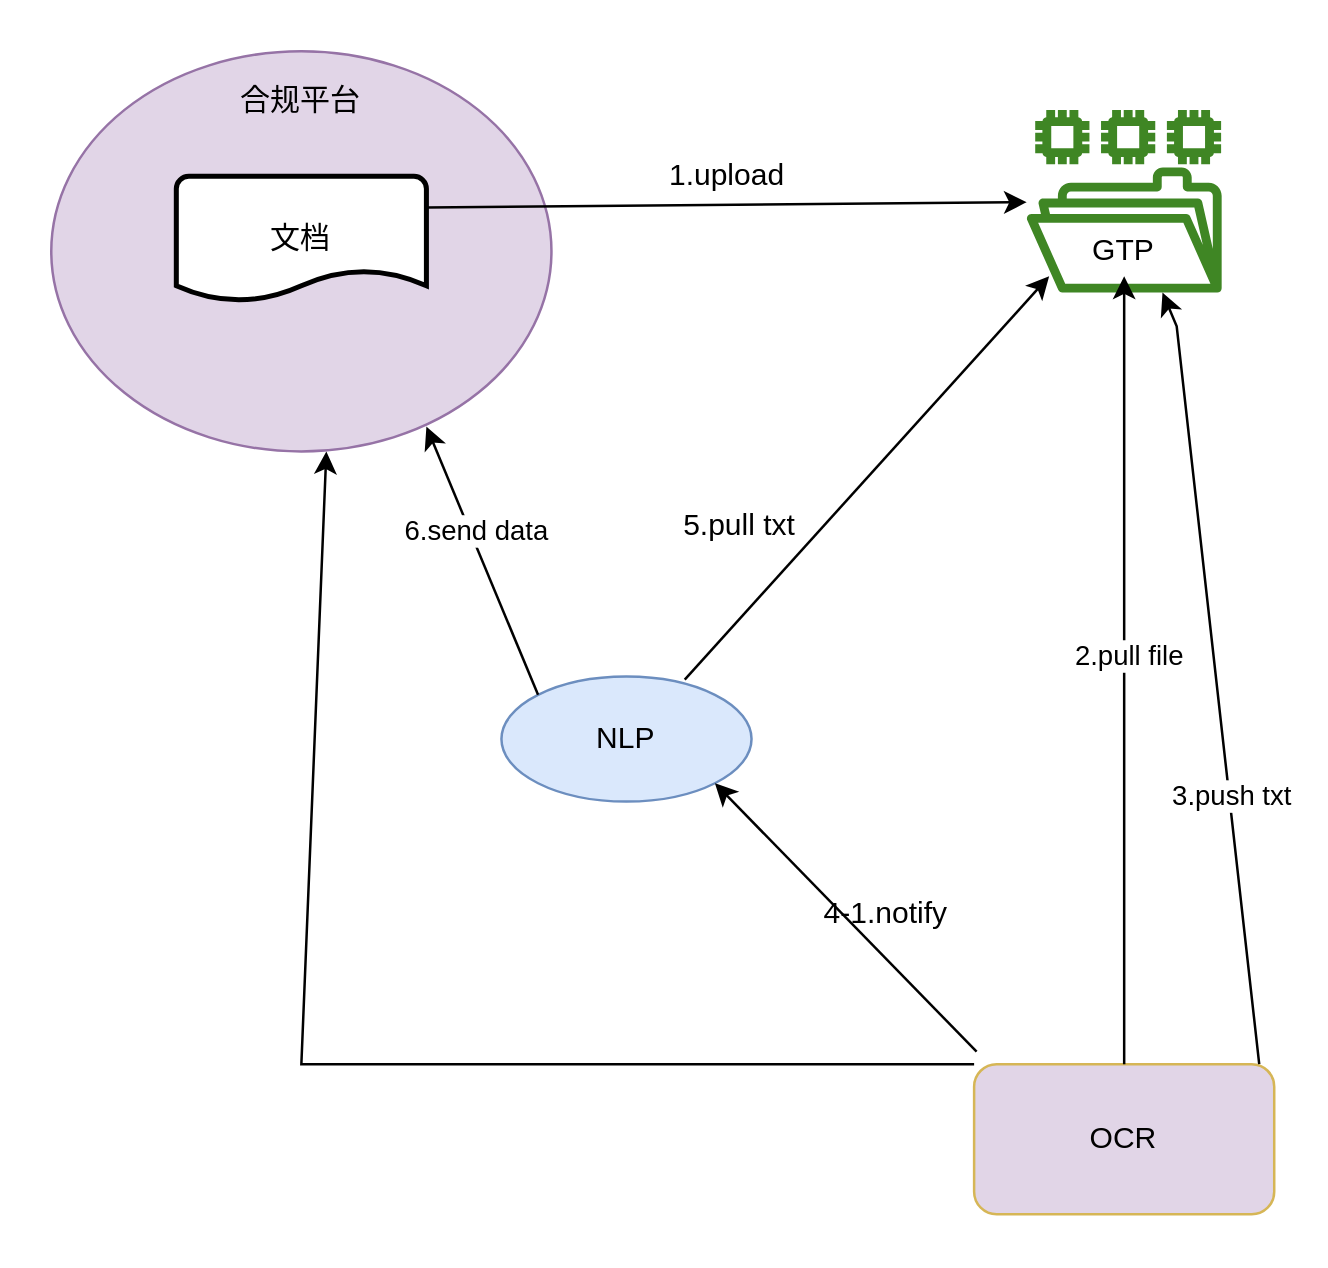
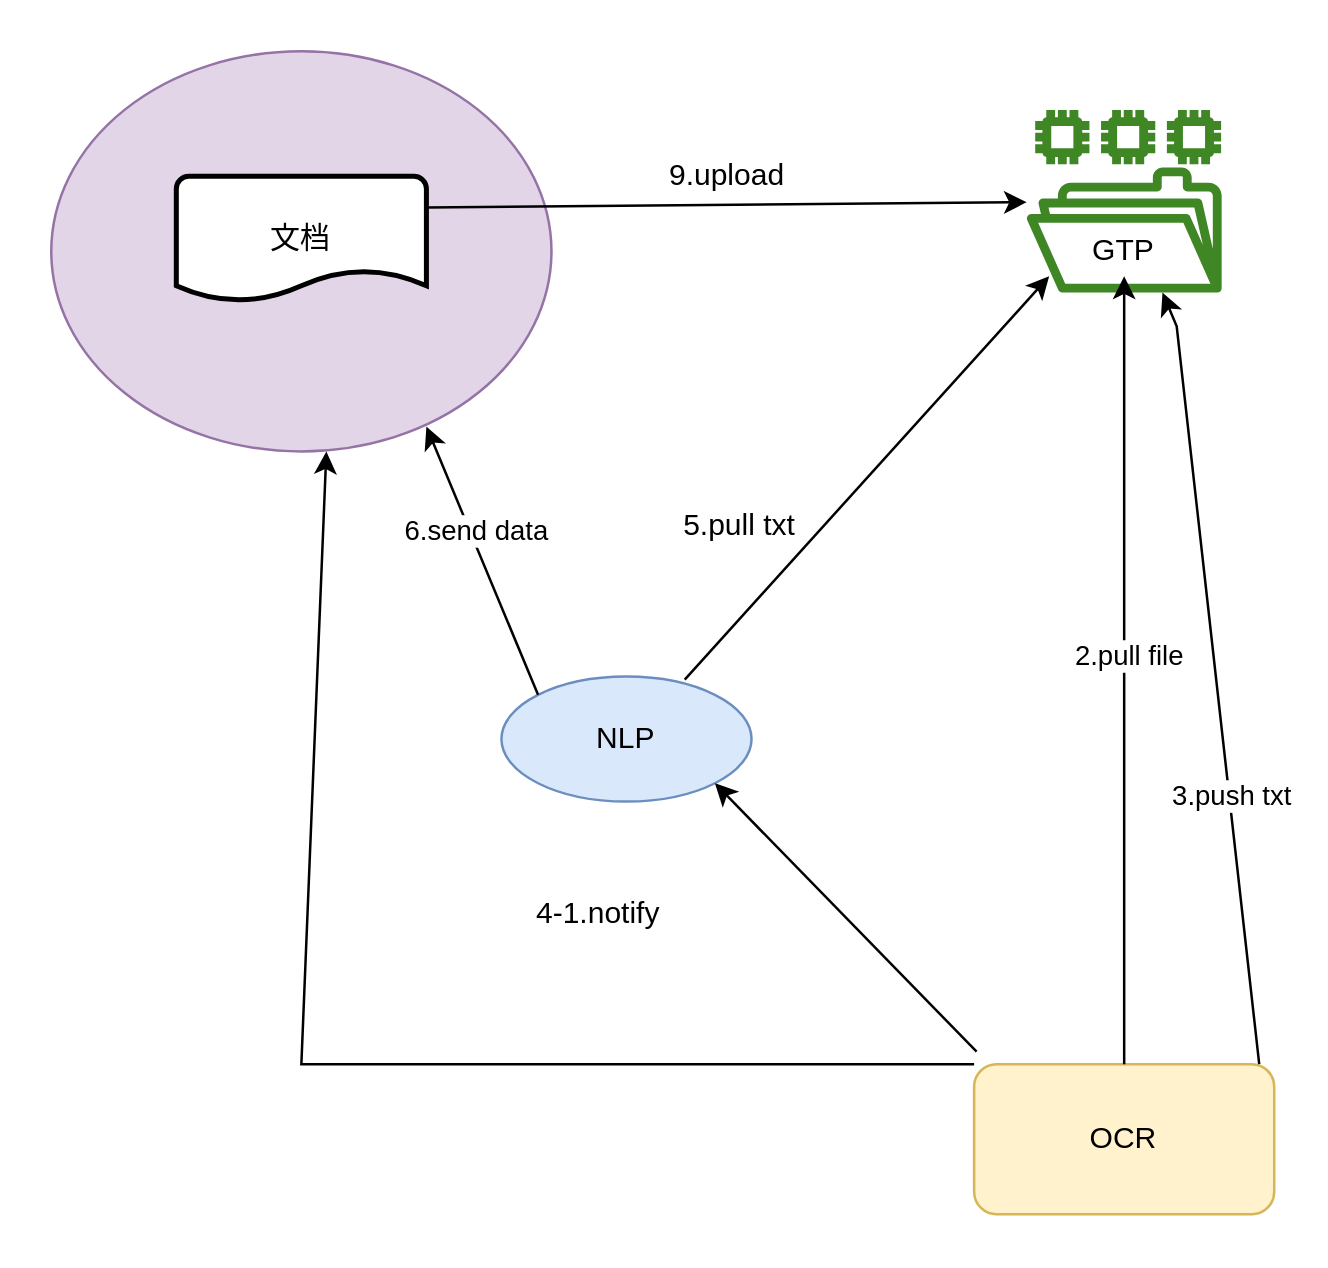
node "合规平台": removed
node "1.upload": label "1.upload" -> "9.upload"
node "4-1.notify": moved (886, 914) -> (599, 914)
node "OCR": fillcolor #e1d5e7 -> #fff2cc
